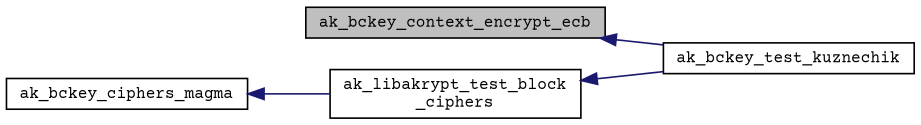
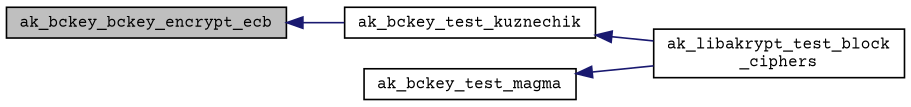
node "ak_bckey_context_encrypt_ecb": label "ak_bckey_context_encrypt_ecb" -> "ak_bckey_bckey_encrypt_ecb"
edge "ak_bckey_test_kuznechik" -> "ak_libakrypt_test_block _ciphers": reversed
node "ak_bckey_ciphers_magma": label "ak_bckey_ciphers_magma" -> "ak_bckey_test_magma"
